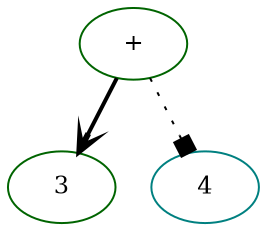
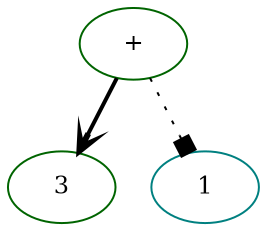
node "4": label "4" -> "1"
